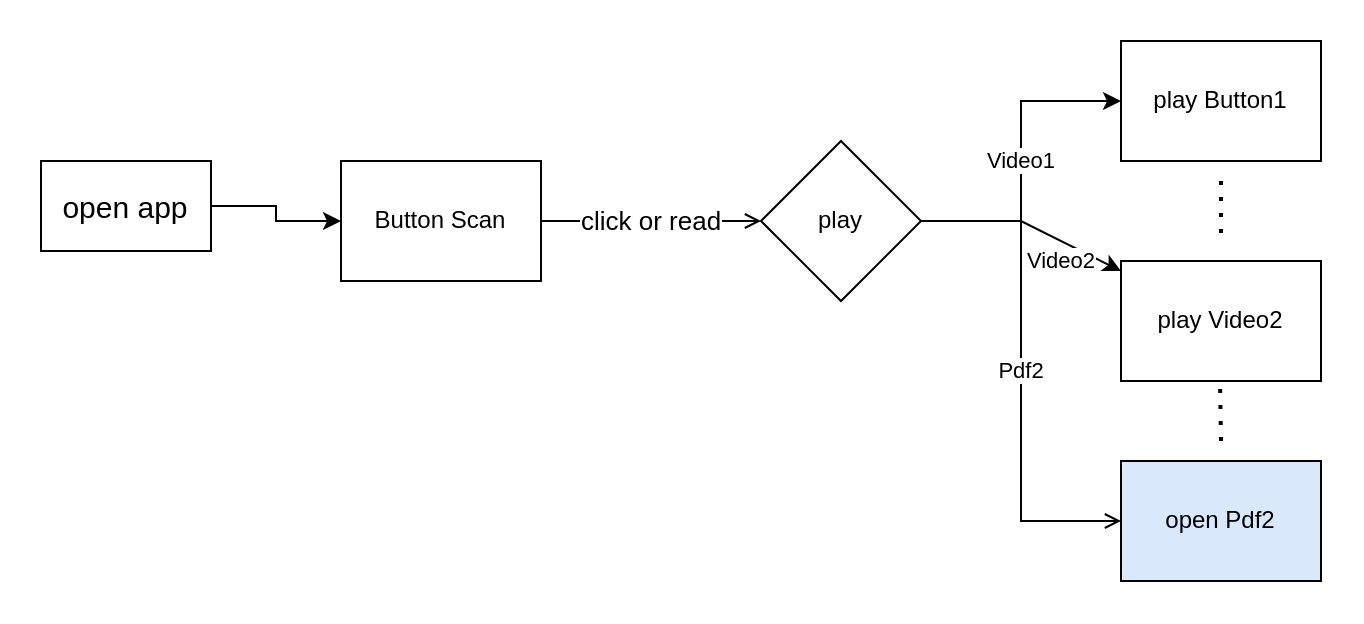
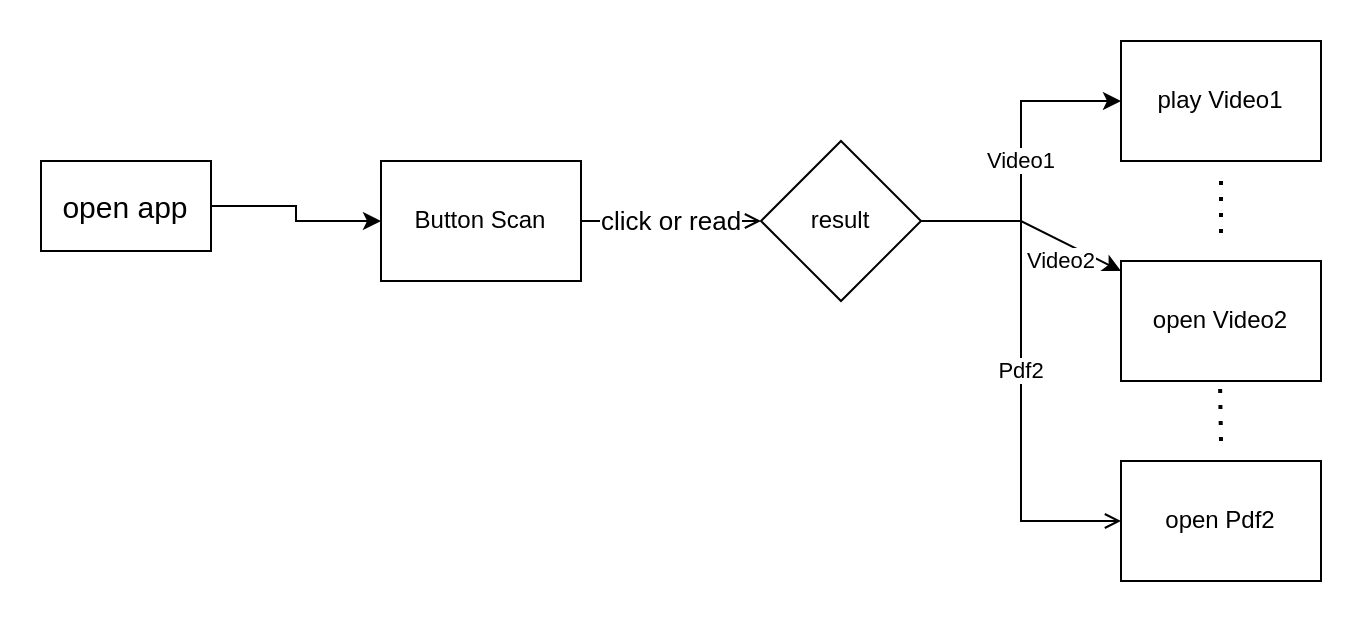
node "play Button1": label "play Button1" -> "play Video1"
node "Button Scan": moved (441, 221) -> (481, 221)
node "play": label "play" -> "result"
node "play Video2": label "play Video2" -> "open Video2"
node "open Pdf2": fillcolor #dae8fc -> #ffffff
